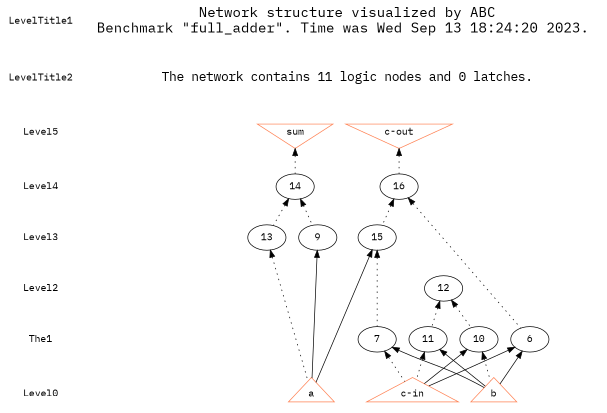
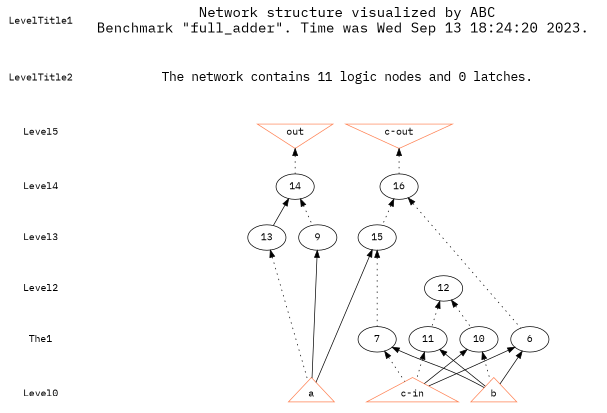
node "sum": label "sum" -> "out"
edge "13" -> "14": style dotted -> solid
